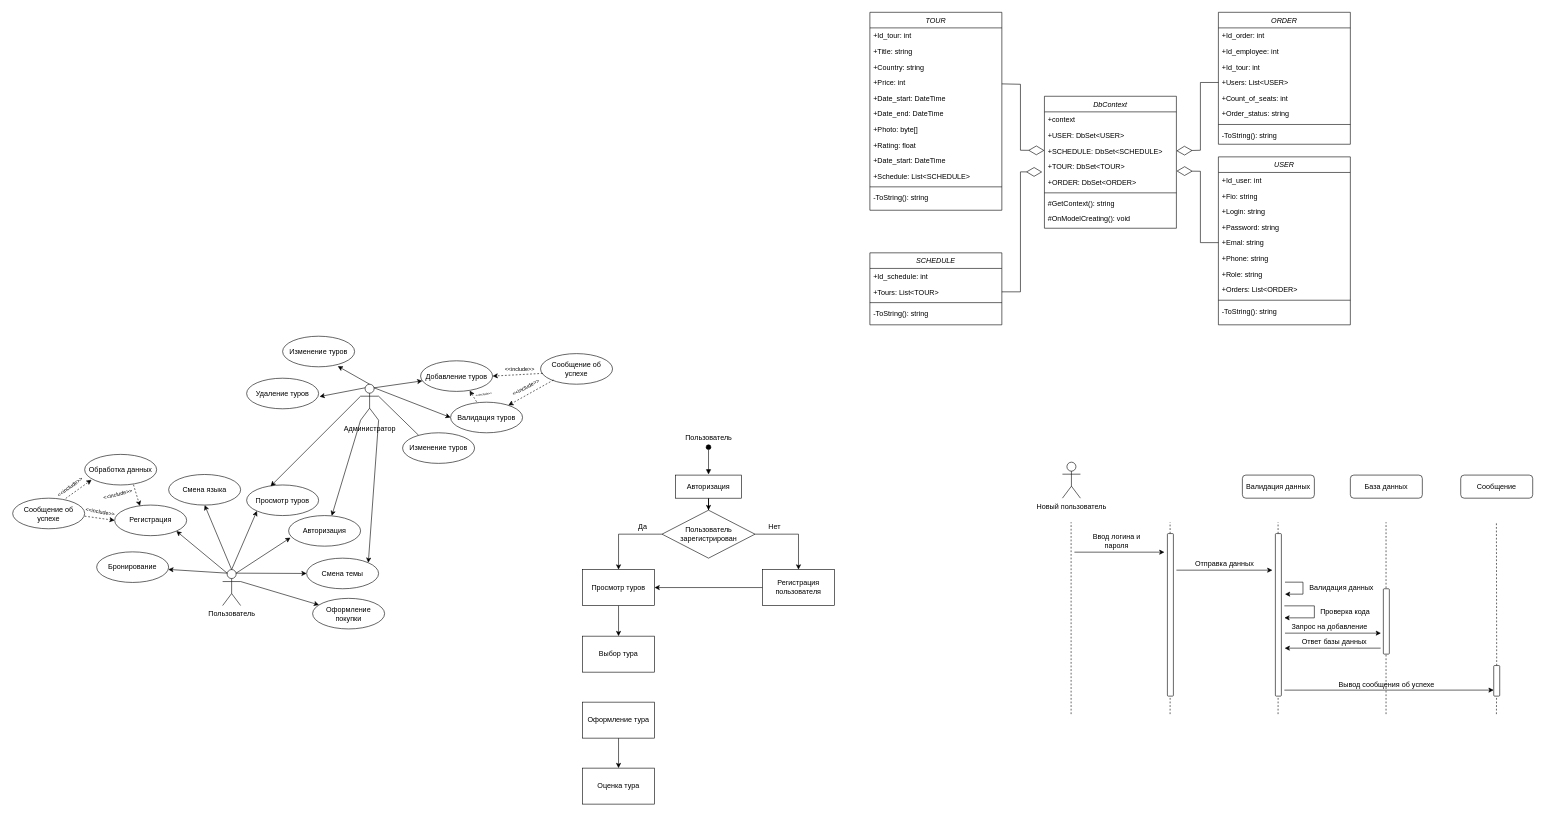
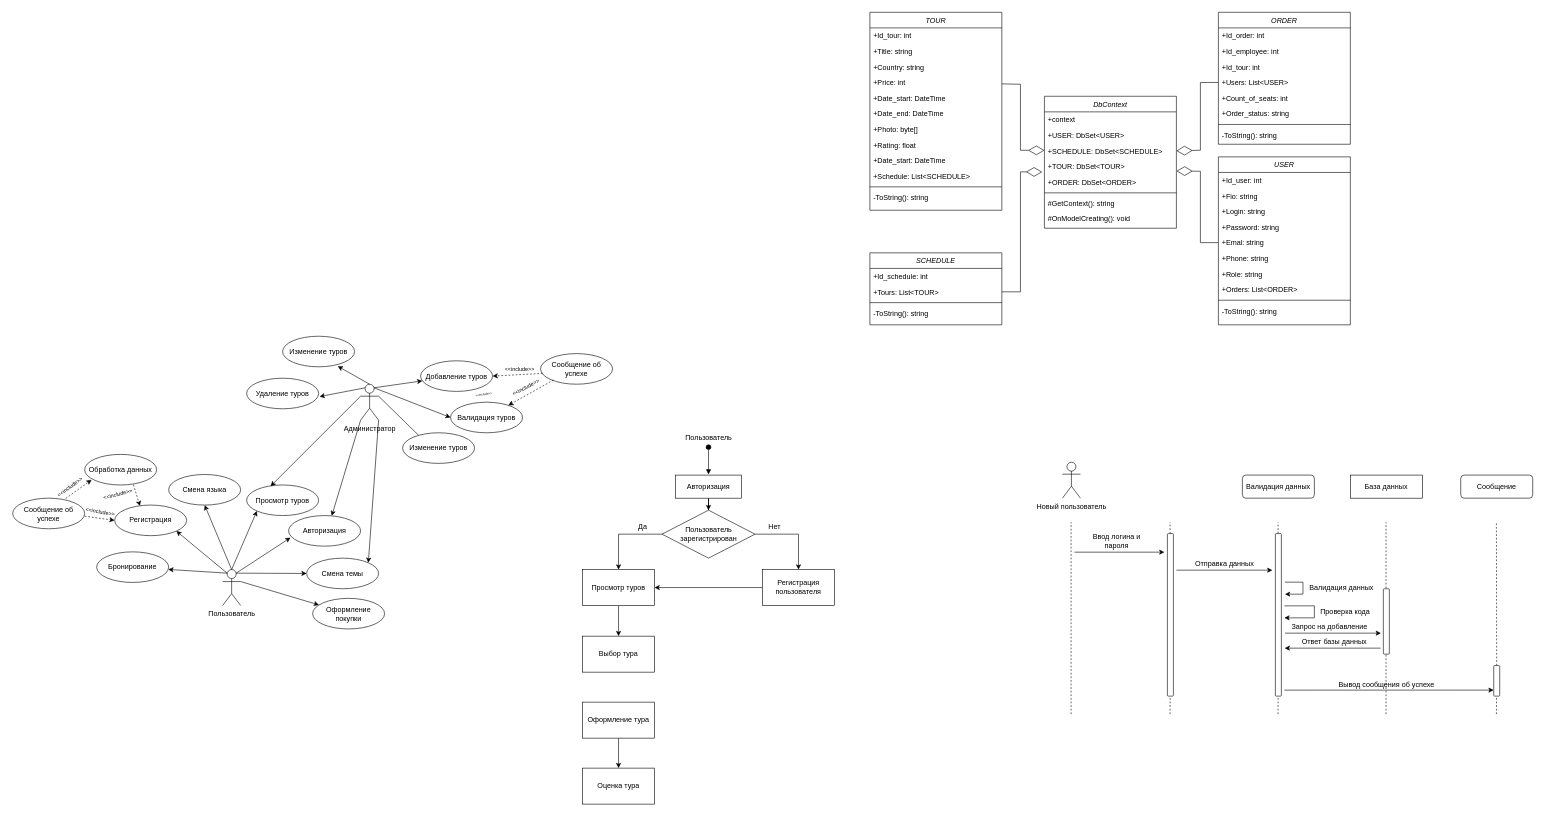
edge "Валидация туров" -> "Добавление туров": removed
node "База данных": shape rounded rectangle -> rectangle
